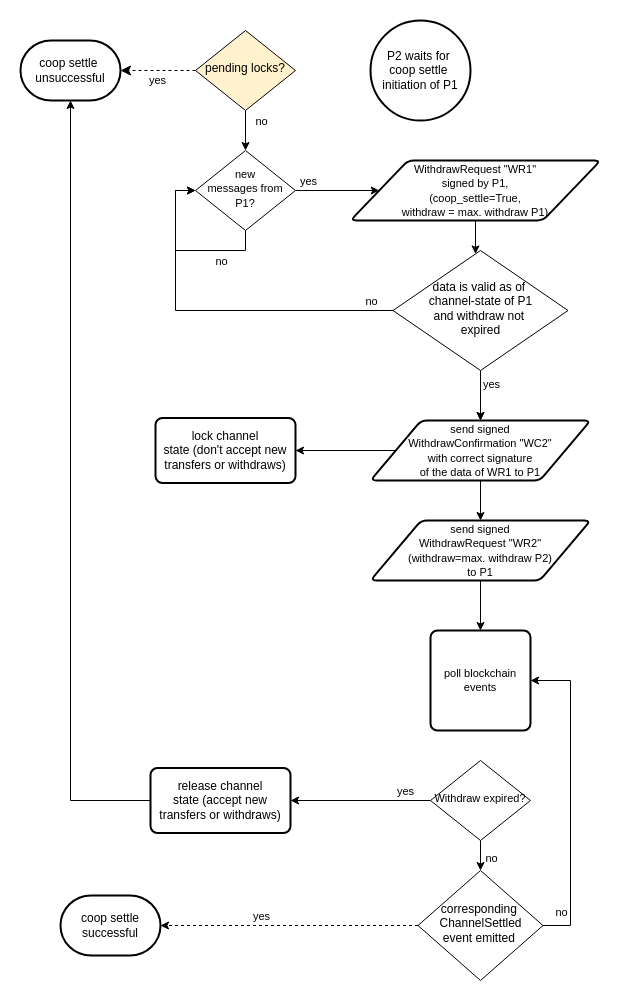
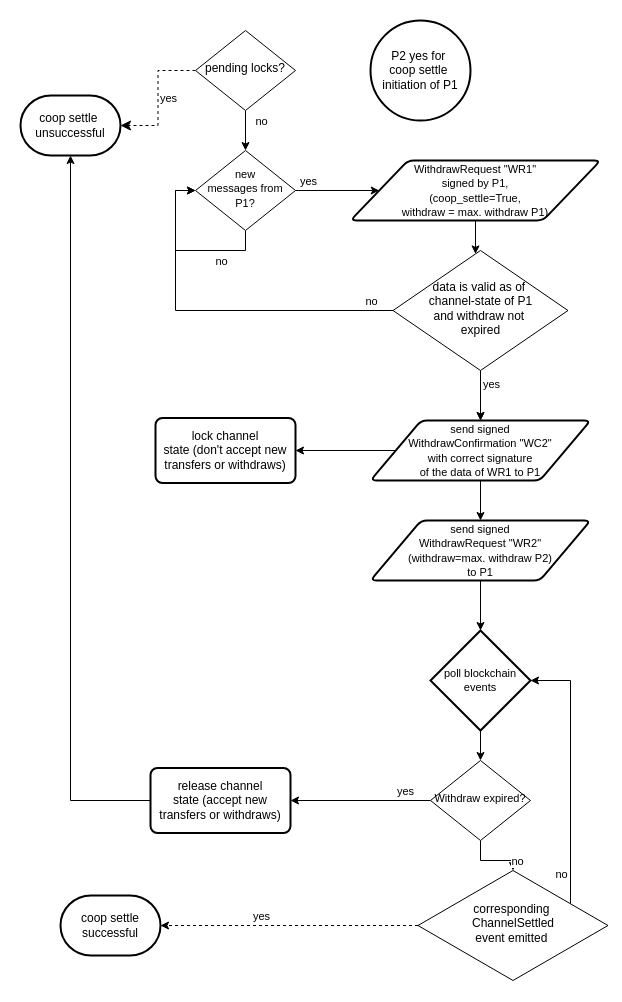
node "coop settle unsuccessful": moved (71, 71) -> (71, 126)
node "pending locks?": fillcolor #fff2cc -> #ffffff
node "P2 waits for coop settle initiation of P1": label "P2 waits for coop settle initiation of P1" -> "P2 yes for coop settle initiation of P1"
node "poll blockchain events": shape rounded rectangle -> diamond
edge "poll blockchain events" -> "Withdraw expired?": added
node "corresponding ChannelSettled event emitted": size 125x110 -> 190x110
